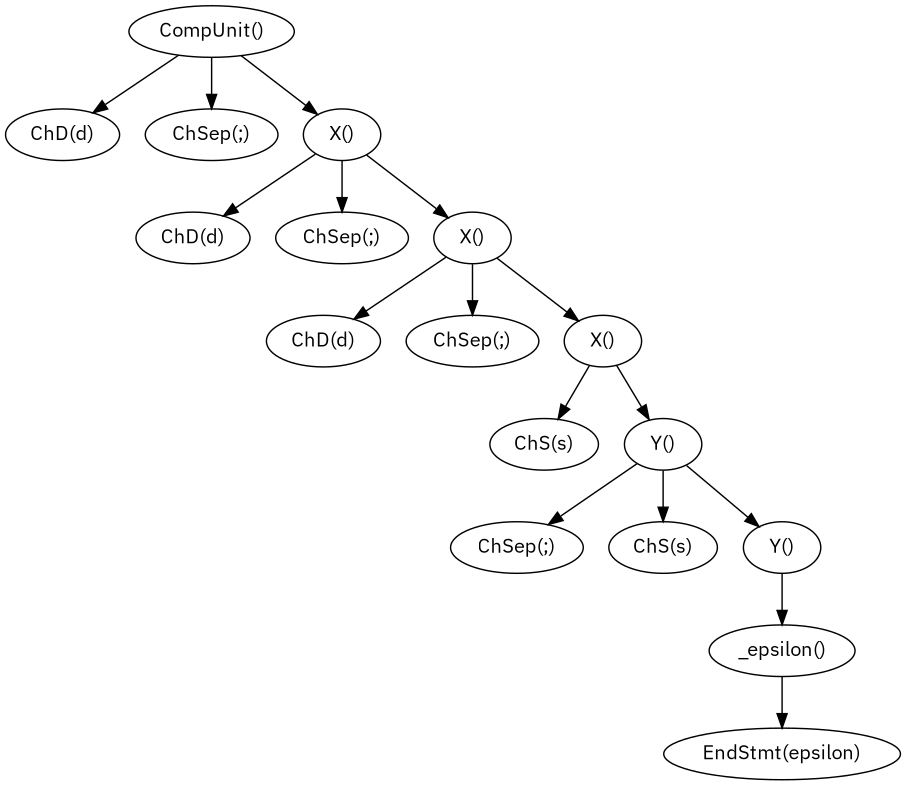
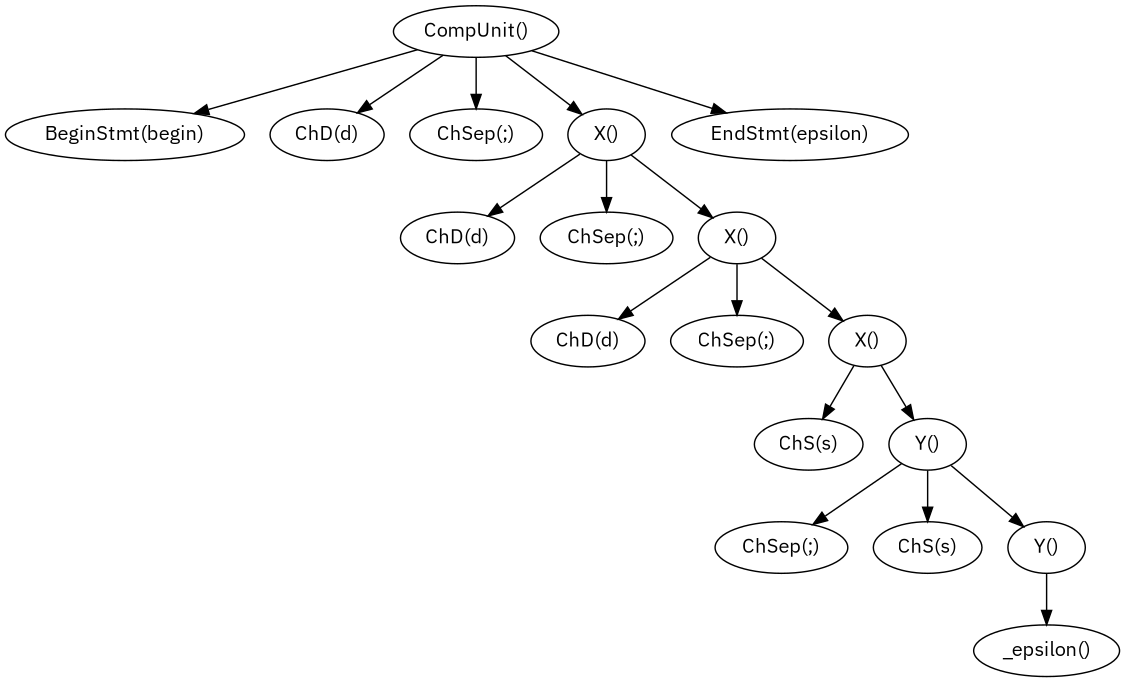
node "BeginStmt(begin)": added
edge "_epsilon()" -> "EndStmt(epsilon)": now "CompUnit()" -> "EndStmt(epsilon)"
